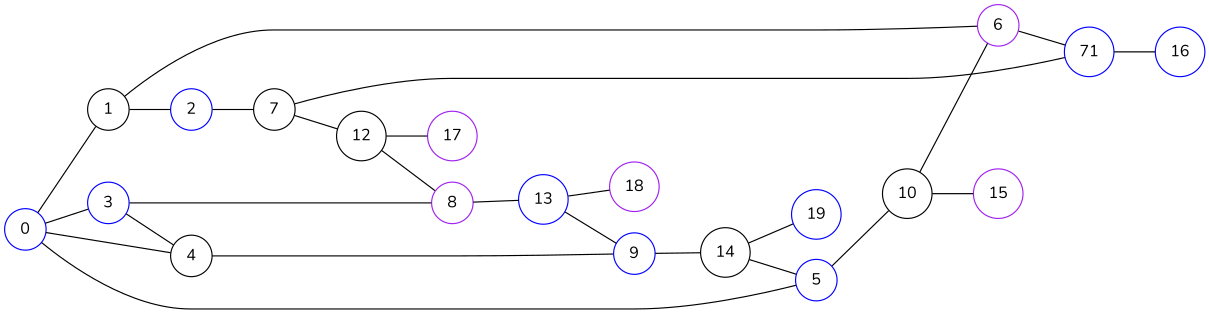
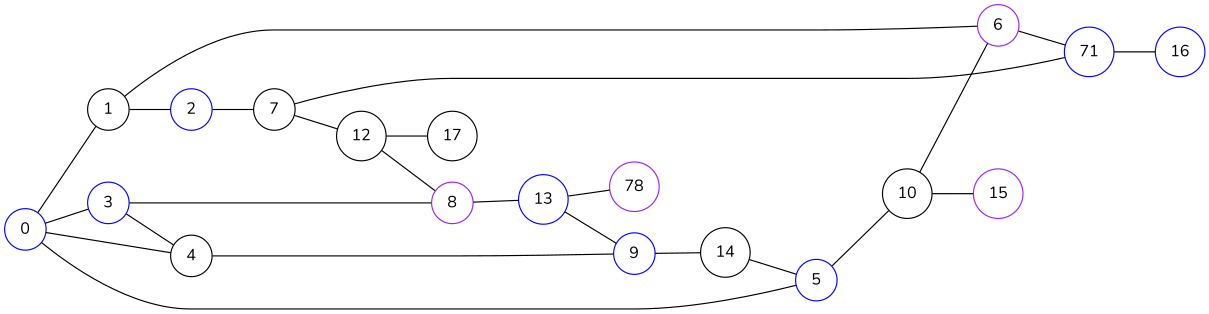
node "17": color purple -> black
node "18": label "18" -> "78"
node "19": removed
